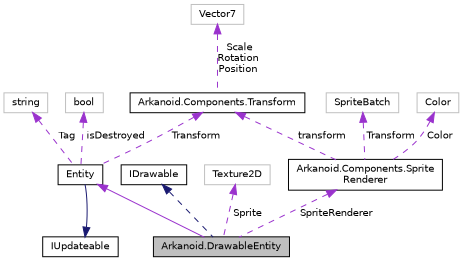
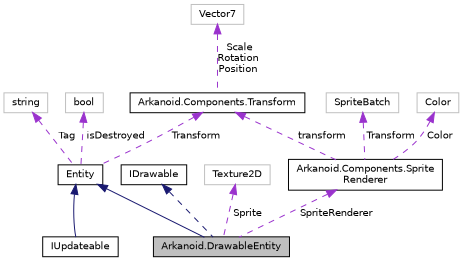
edge "Entity" -> "IUpdateable": reversed
edge "Arkanoid.DrawableEntity" -> "Entity": color darkorchid3 -> midnightblue
